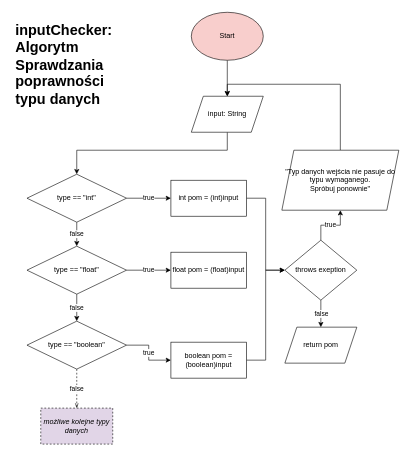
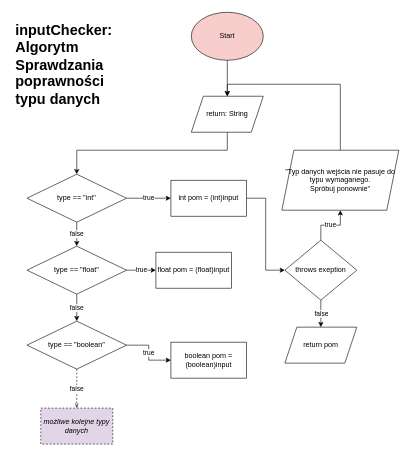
node "input: String": label "input: String" -> "return: String"
node "float pom = (float)input": moved (209, 270) -> (194, 270)
edge "boolean pom = (boolean)input" -> "throws exeption": removed
